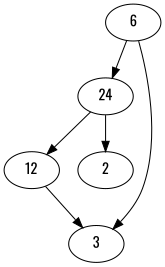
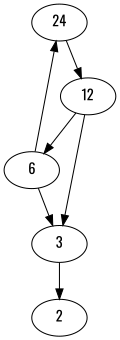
edge "24" -> "2": now "3" -> "2"
edge "12" -> "6": added
